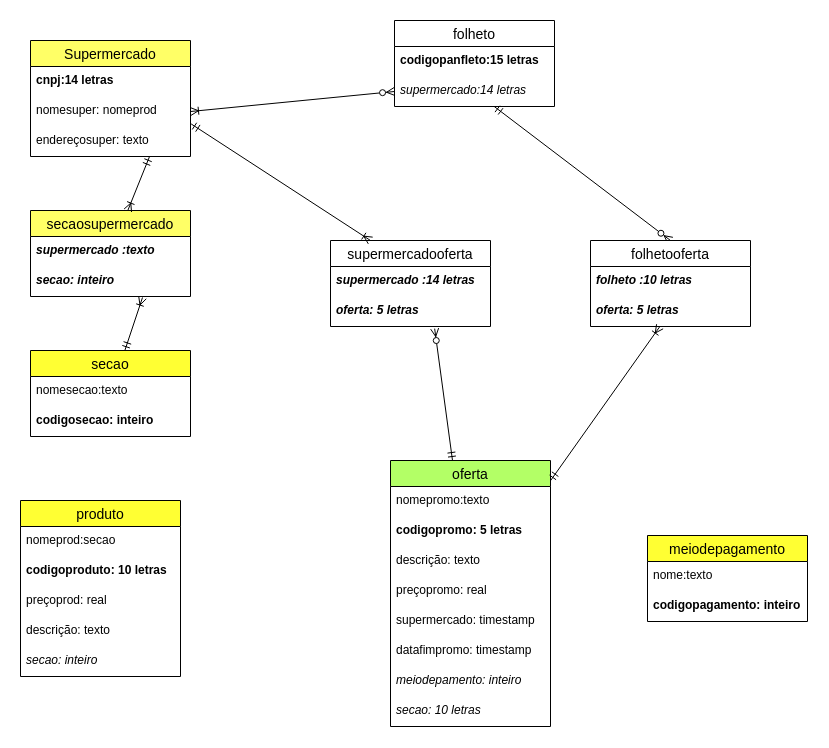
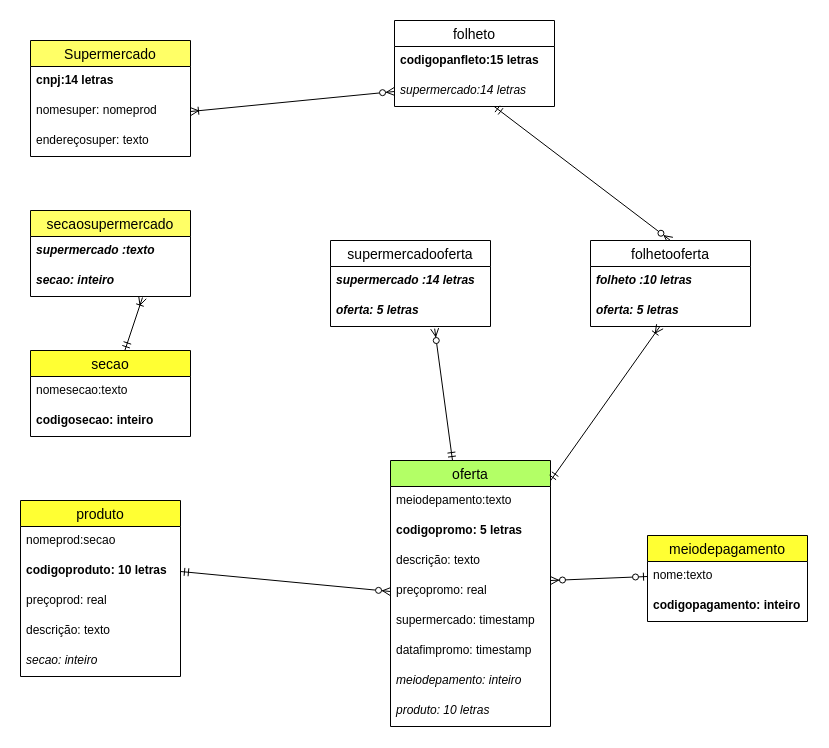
edge "endereçosuper: texto" -- "supermercadooferta": removed
edge "endereçosuper: texto" -- "secaosupermercado": removed
node "nomepromo:texto": label "nomepromo:texto" -> "meiodepamento:texto"
edge "nome:texto" -- "preçopromo: real": added
edge "codigoproduto: 10 letras" -- "preçopromo: real": added
node "secao: 10 letras": label "secao: 10 letras" -> "produto: 10 letras"
